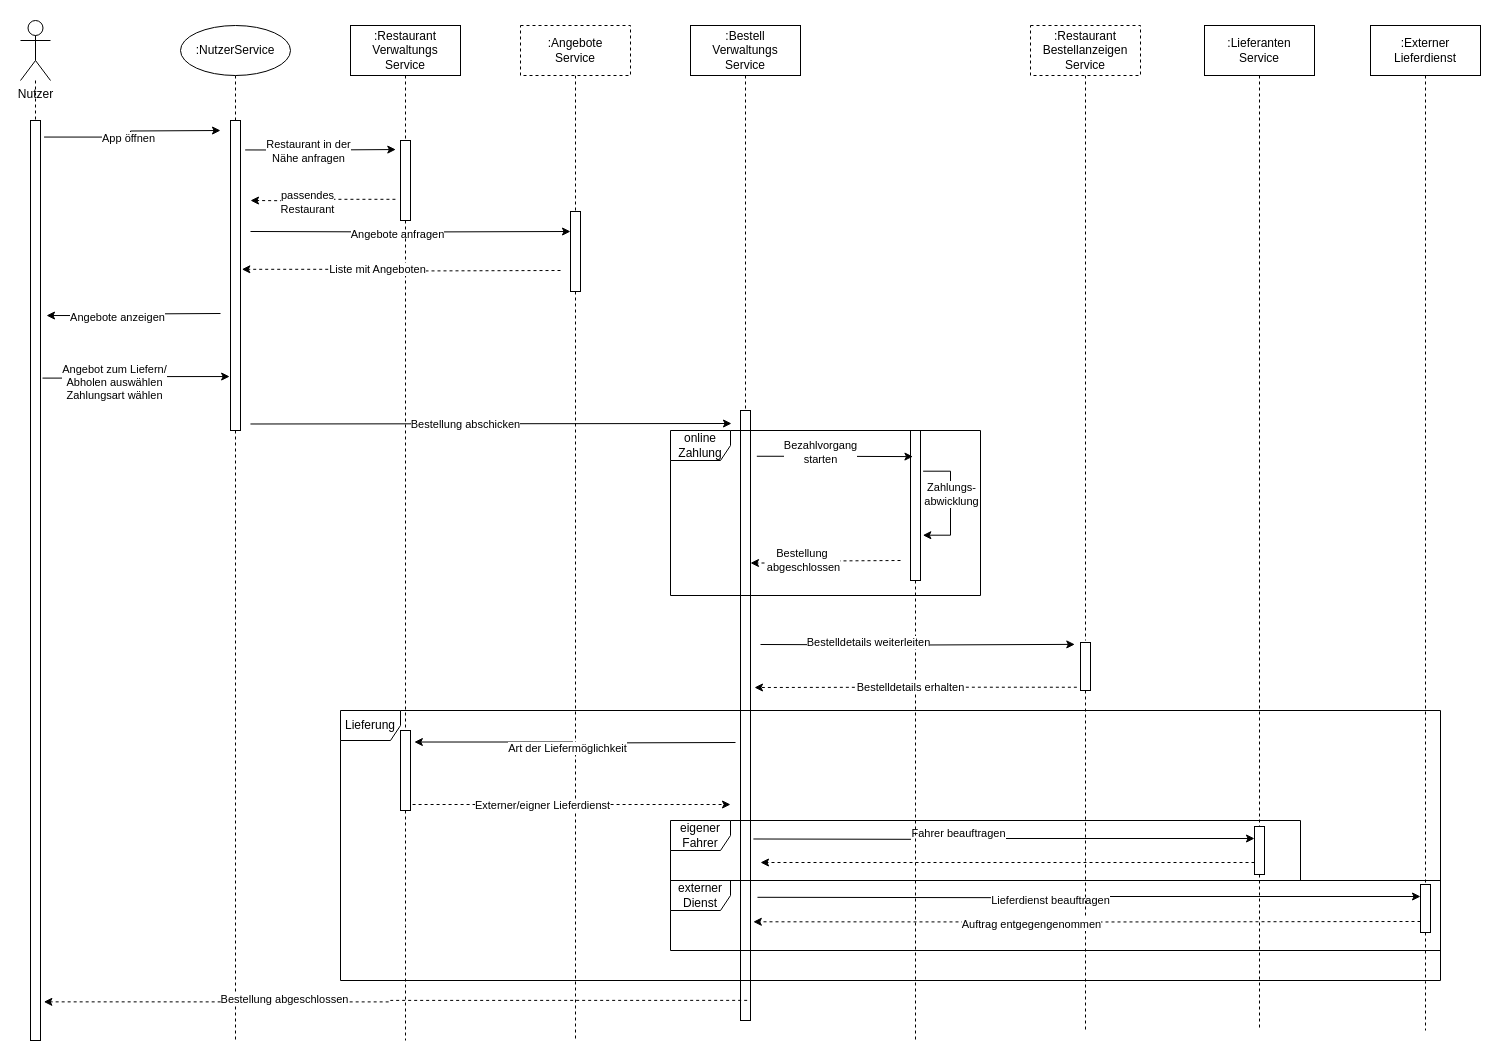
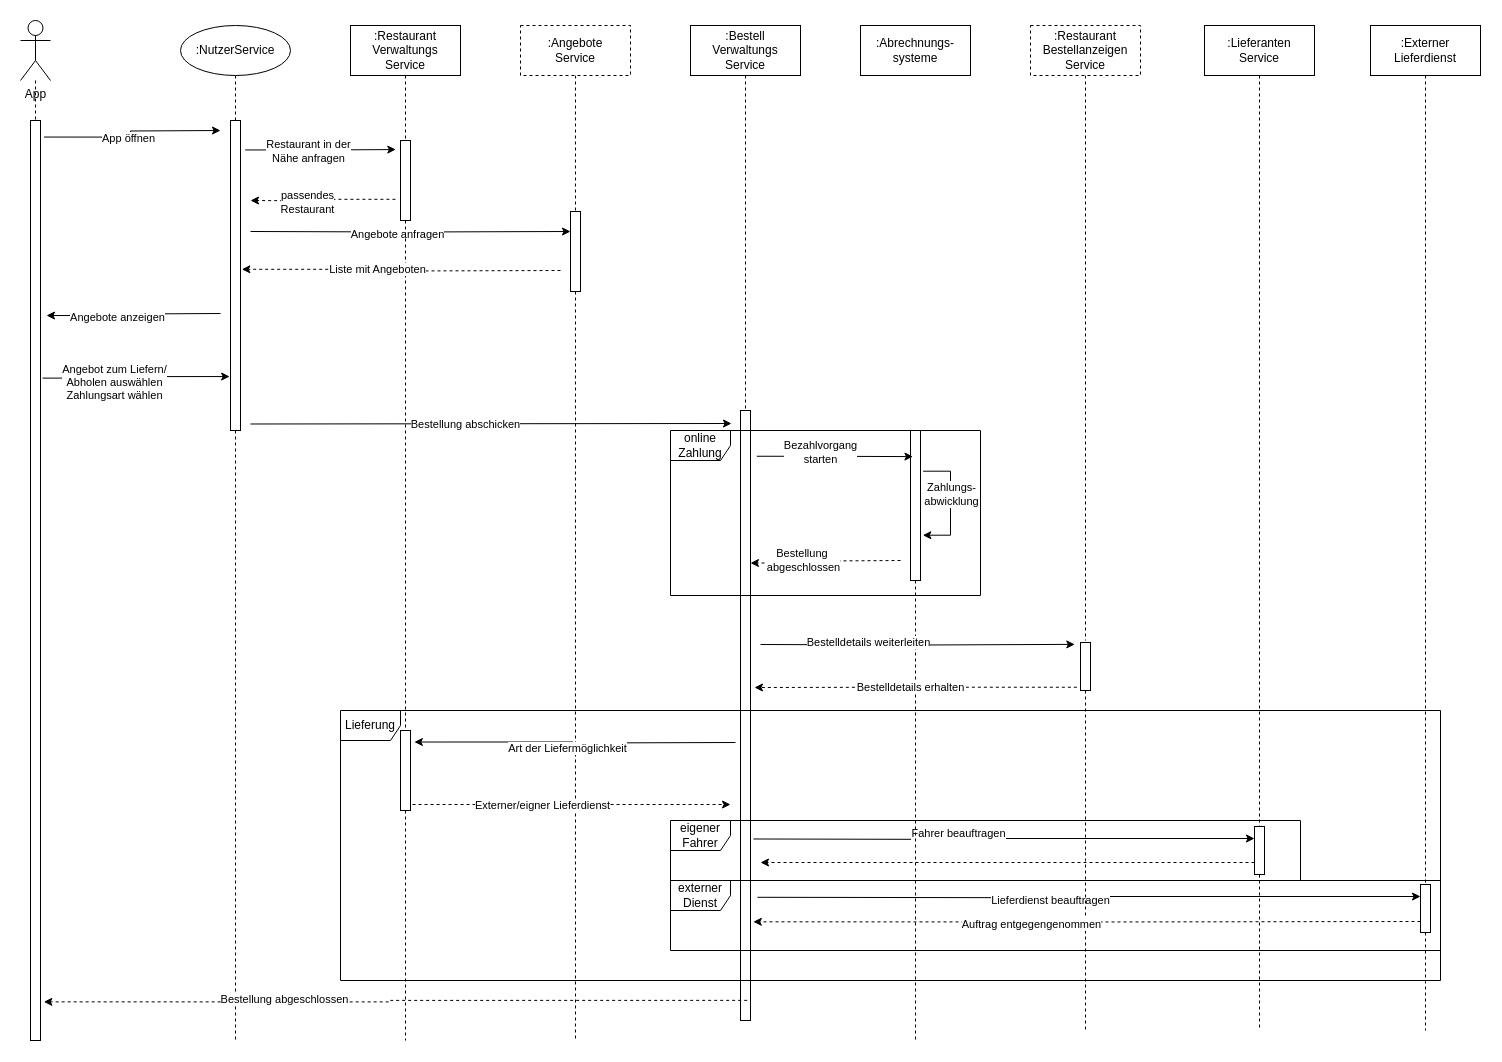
node ":Abrechnungs- systeme": added
node "Nutzer": label "Nutzer" -> "App"
